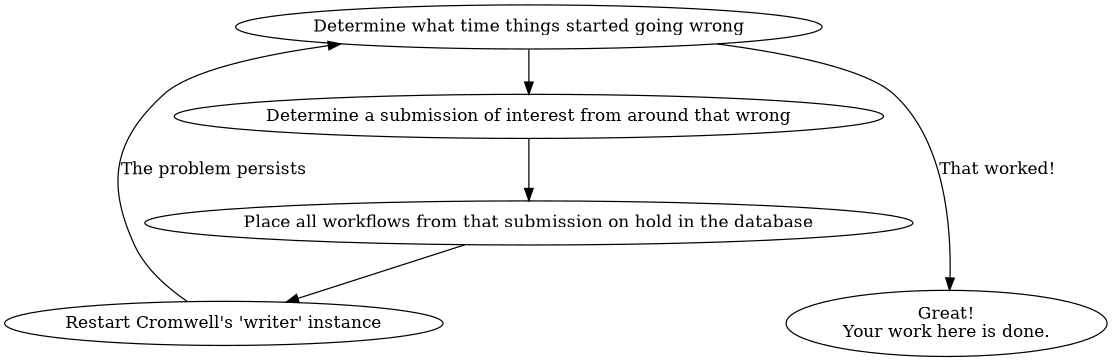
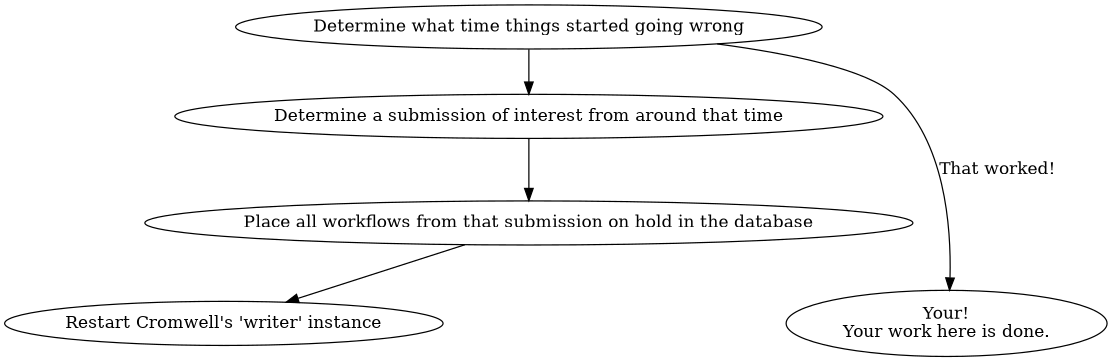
node "Determine a submission of interest from around that wrong": label "Determine a submission of interest from around that wrong" -> "Determine a submission of interest from around that time"
edge "Restart Cromwell's 'writer' instance" -> "Determine what time things started going wrong": removed, label "The problem persists"
node "Great! Your work here is done.": label "Great! Your work here is done." -> "Your! Your work here is done."
